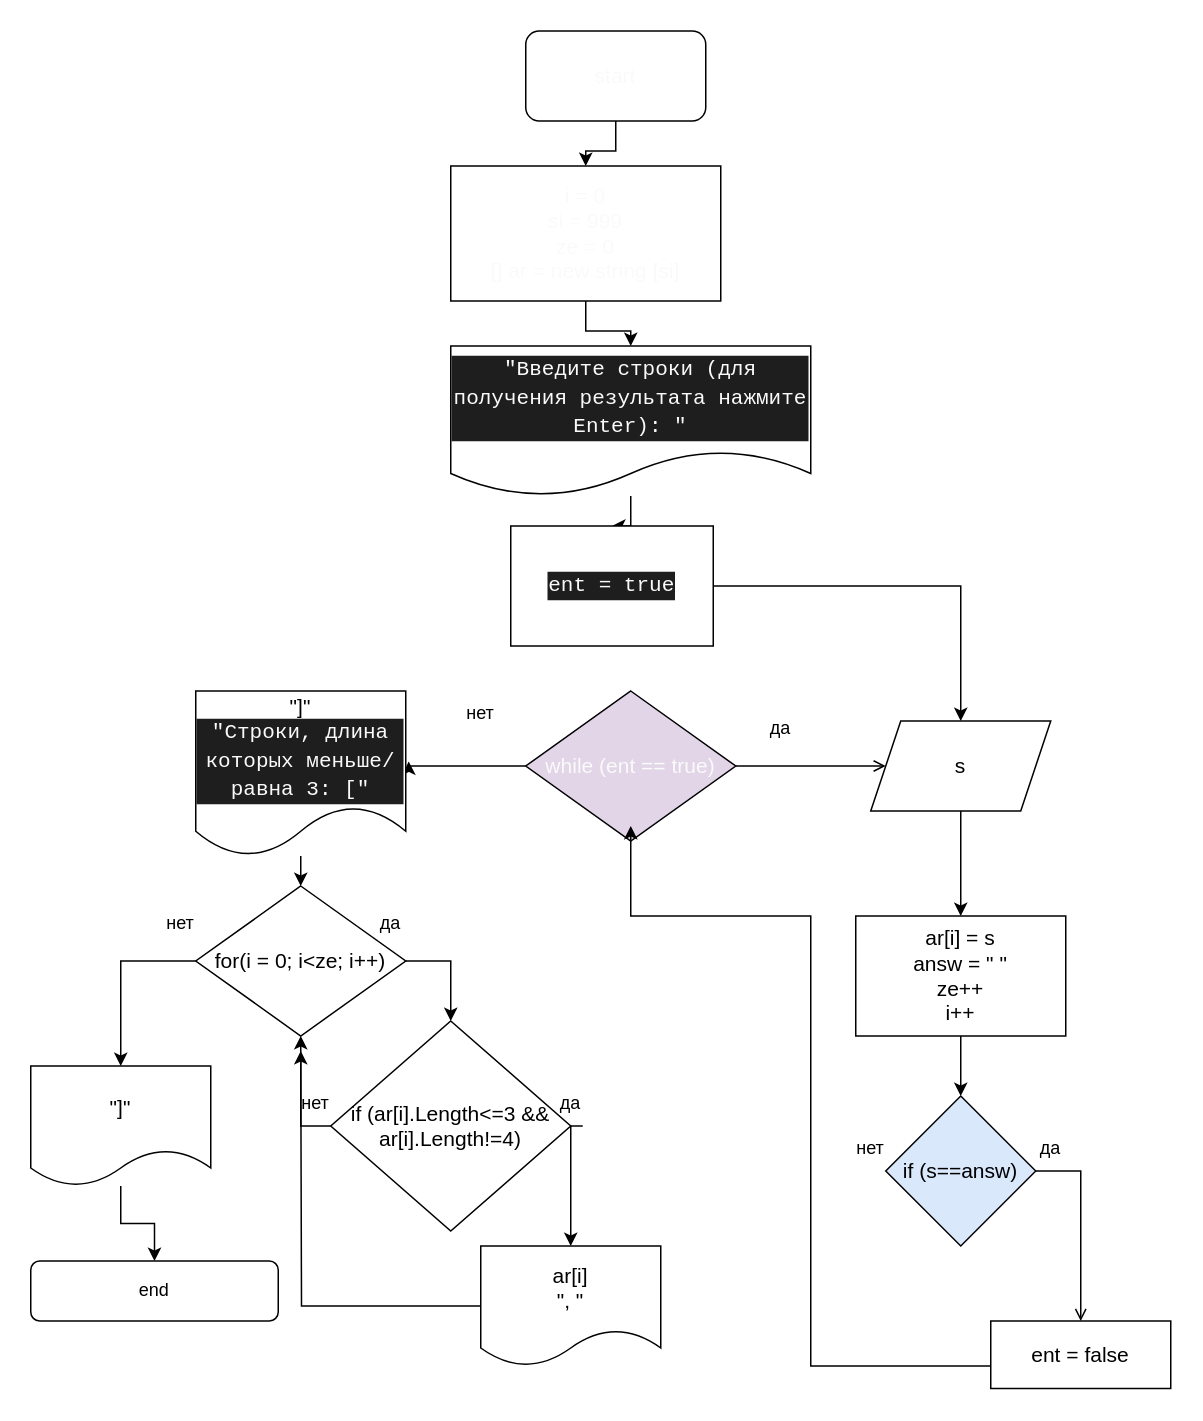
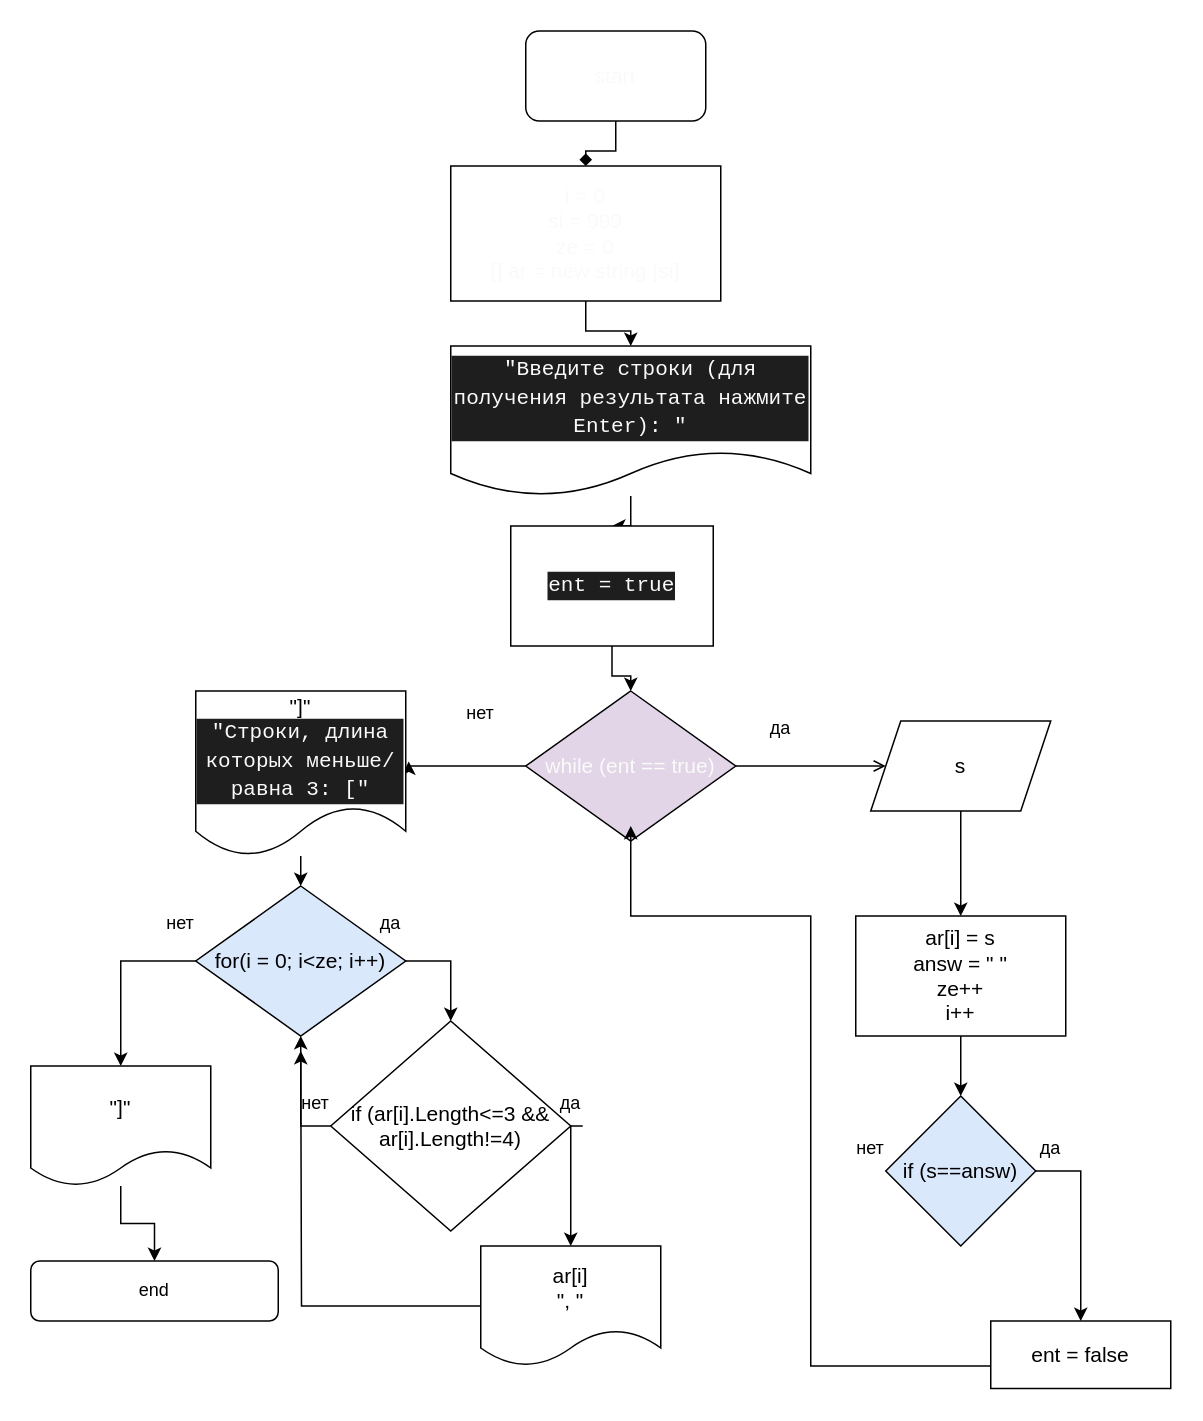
edge "start" -> "i = 0 si = 999 ze = 0 [] ar = new string [si]": arrowhead classic -> diamond
edge "ent = true" -> "s": now "ent = true" -> "while (ent == true)"
node "for(i = 0; i<ze; i++)": fillcolor #ffffff -> #dae8fc
edge "if (s==answ)" -> "ent = false": arrowhead open -> classic
